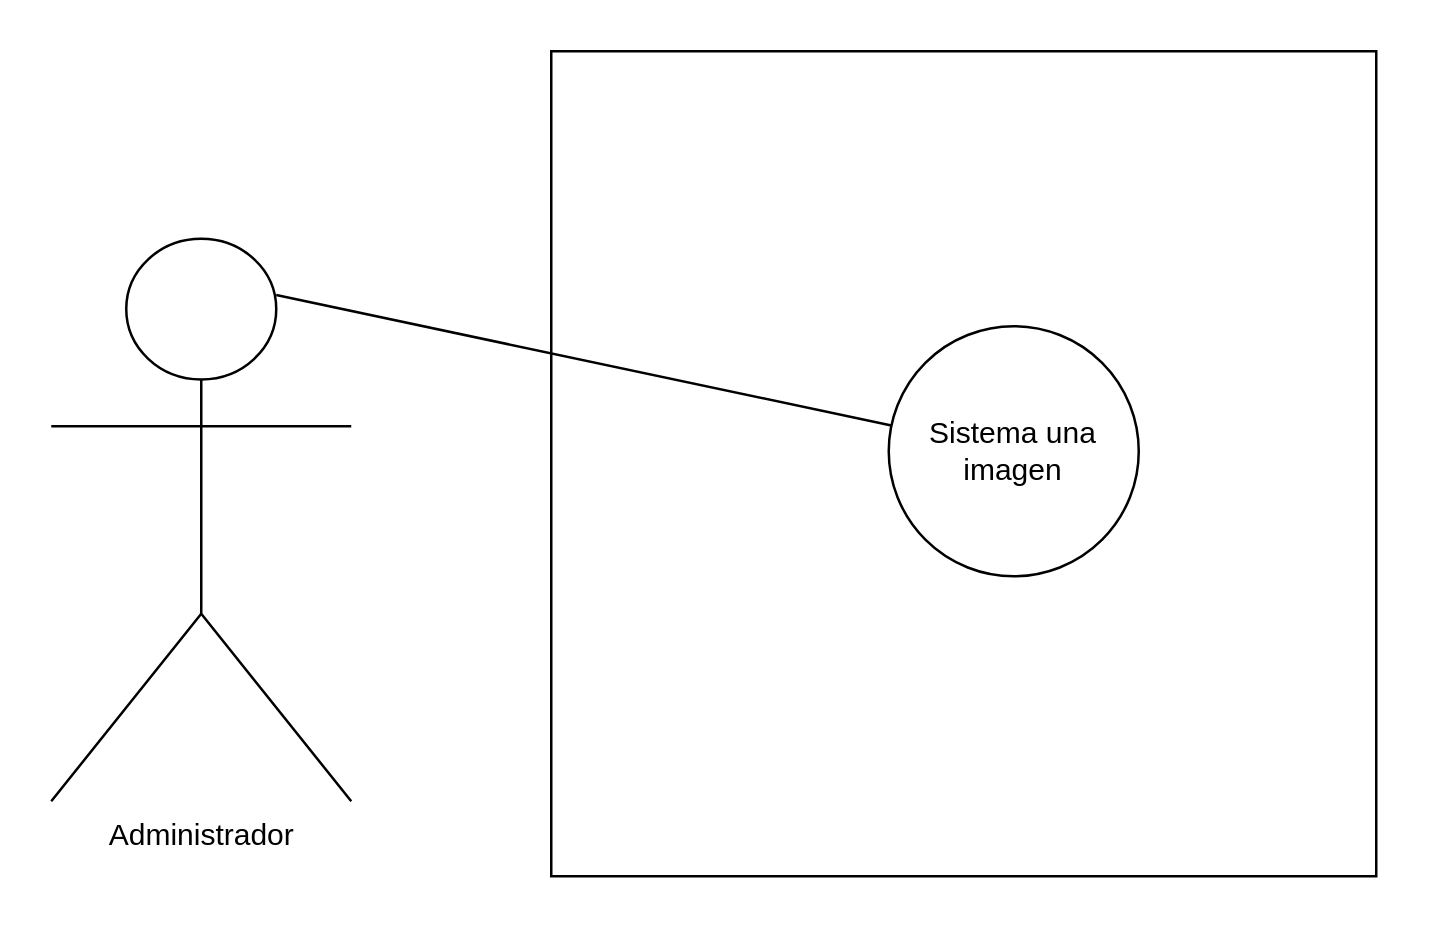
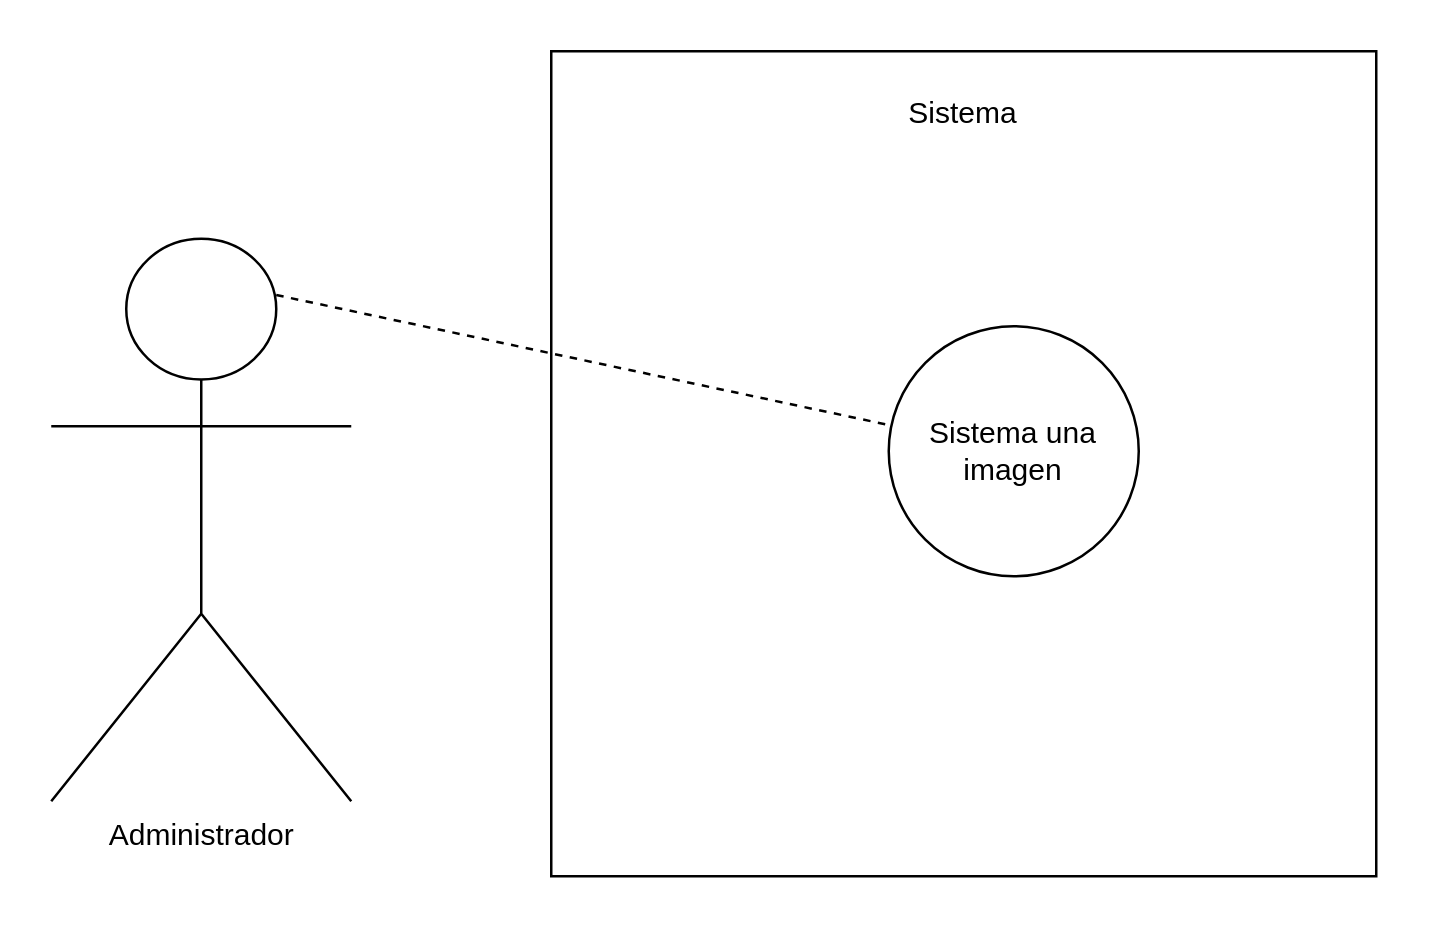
node "Sistema": added
edge "Sistema una imagen" -- "Administrador": style solid -> dashed
